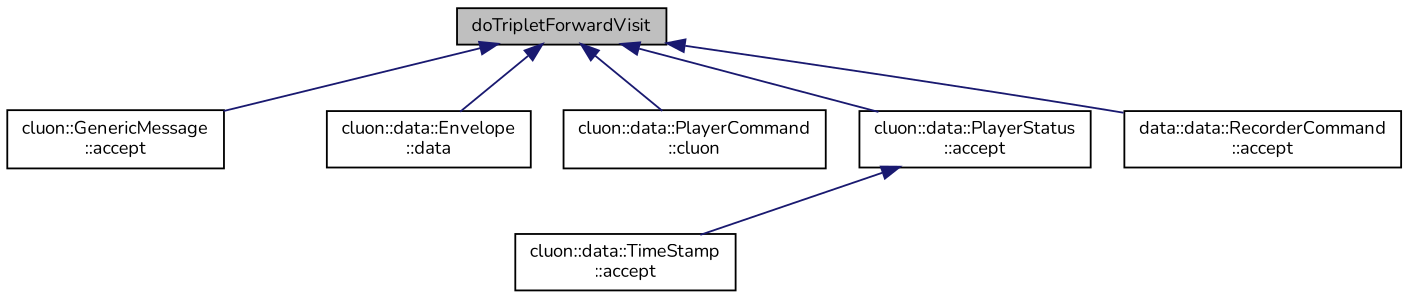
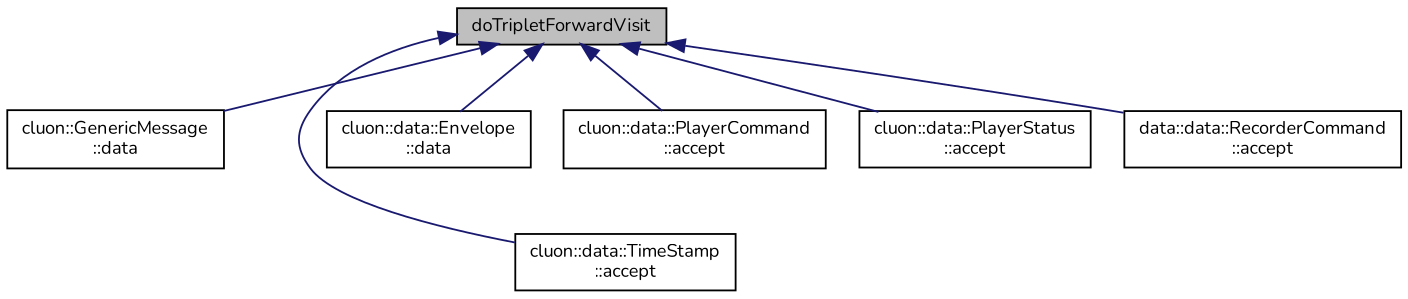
node "cluon::GenericMessage ::accept": label "cluon::GenericMessage ::accept" -> "cluon::GenericMessage ::data"
node "cluon::data::PlayerCommand ::cluon": label "cluon::data::PlayerCommand ::cluon" -> "cluon::data::PlayerCommand ::accept"
edge "cluon::data::TimeStamp ::accept" -> "cluon::data::PlayerStatus ::accept": now "cluon::data::TimeStamp ::accept" -> "doTripletForwardVisit"
